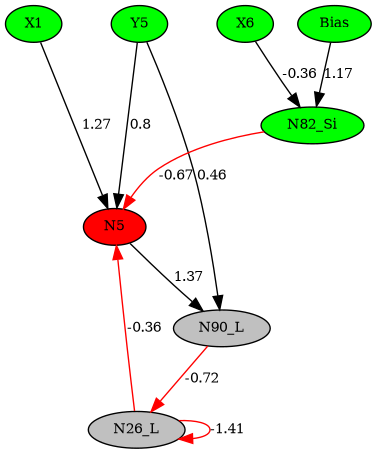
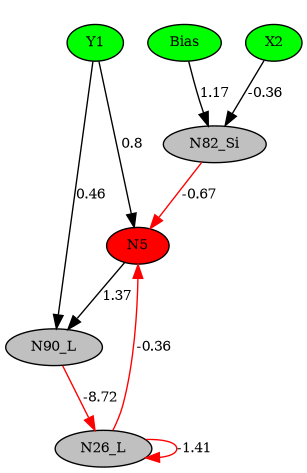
node "X1": removed
node "Y5": label "Y5" -> "Y1"
node "X6": label "X6" -> "X2"
node "N82_Si": fillcolor green -> gray
edge "N90_L" -> "N26_L": label "-0.72" -> "-8.72"
